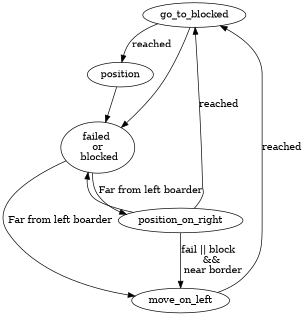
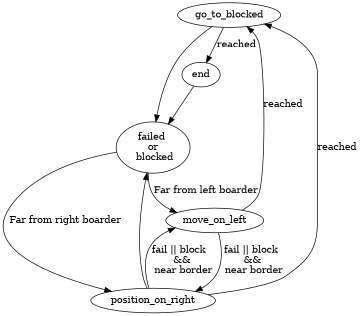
node "position": label "position" -> "end"
edge "failed or blocked" -> "position_on_right": label "Far from left boarder" -> "Far from right boarder"
edge "move_on_left" -> "position_on_right": added, label "fail || block && near border"
